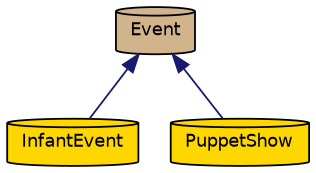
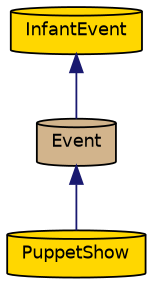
edge "InfantEvent" -> "Event": reversed
